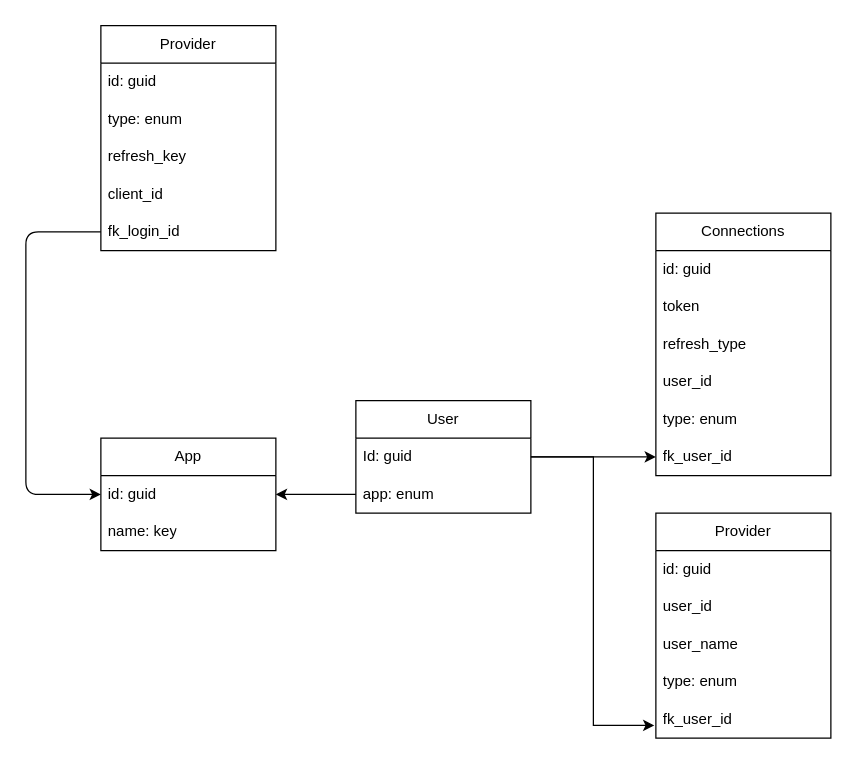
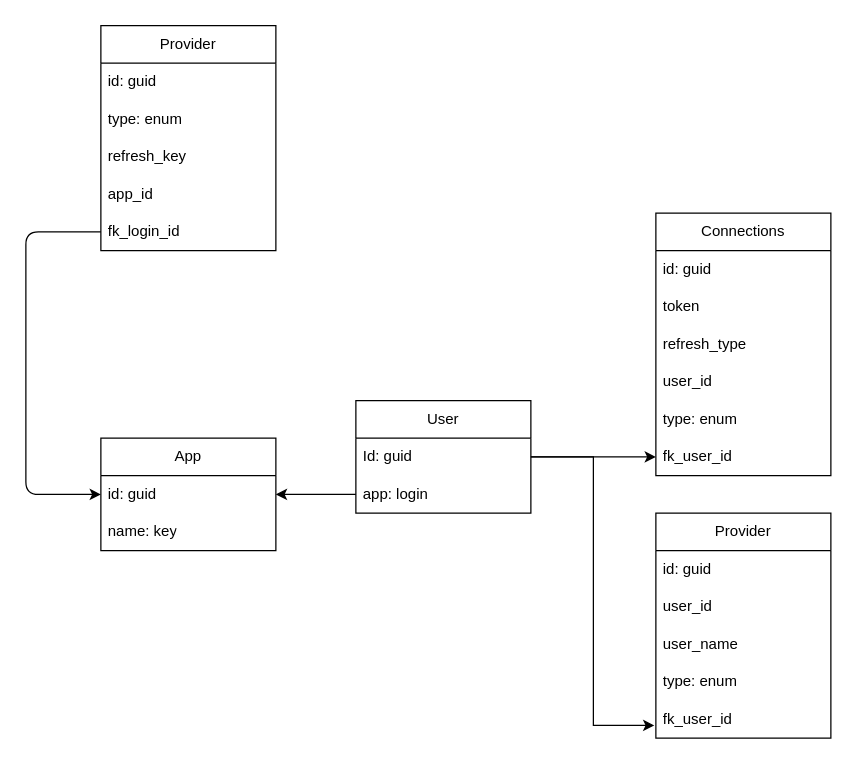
node "client_id": label "client_id" -> "app_id"
node "app: enum": label "app: enum" -> "app: login"
